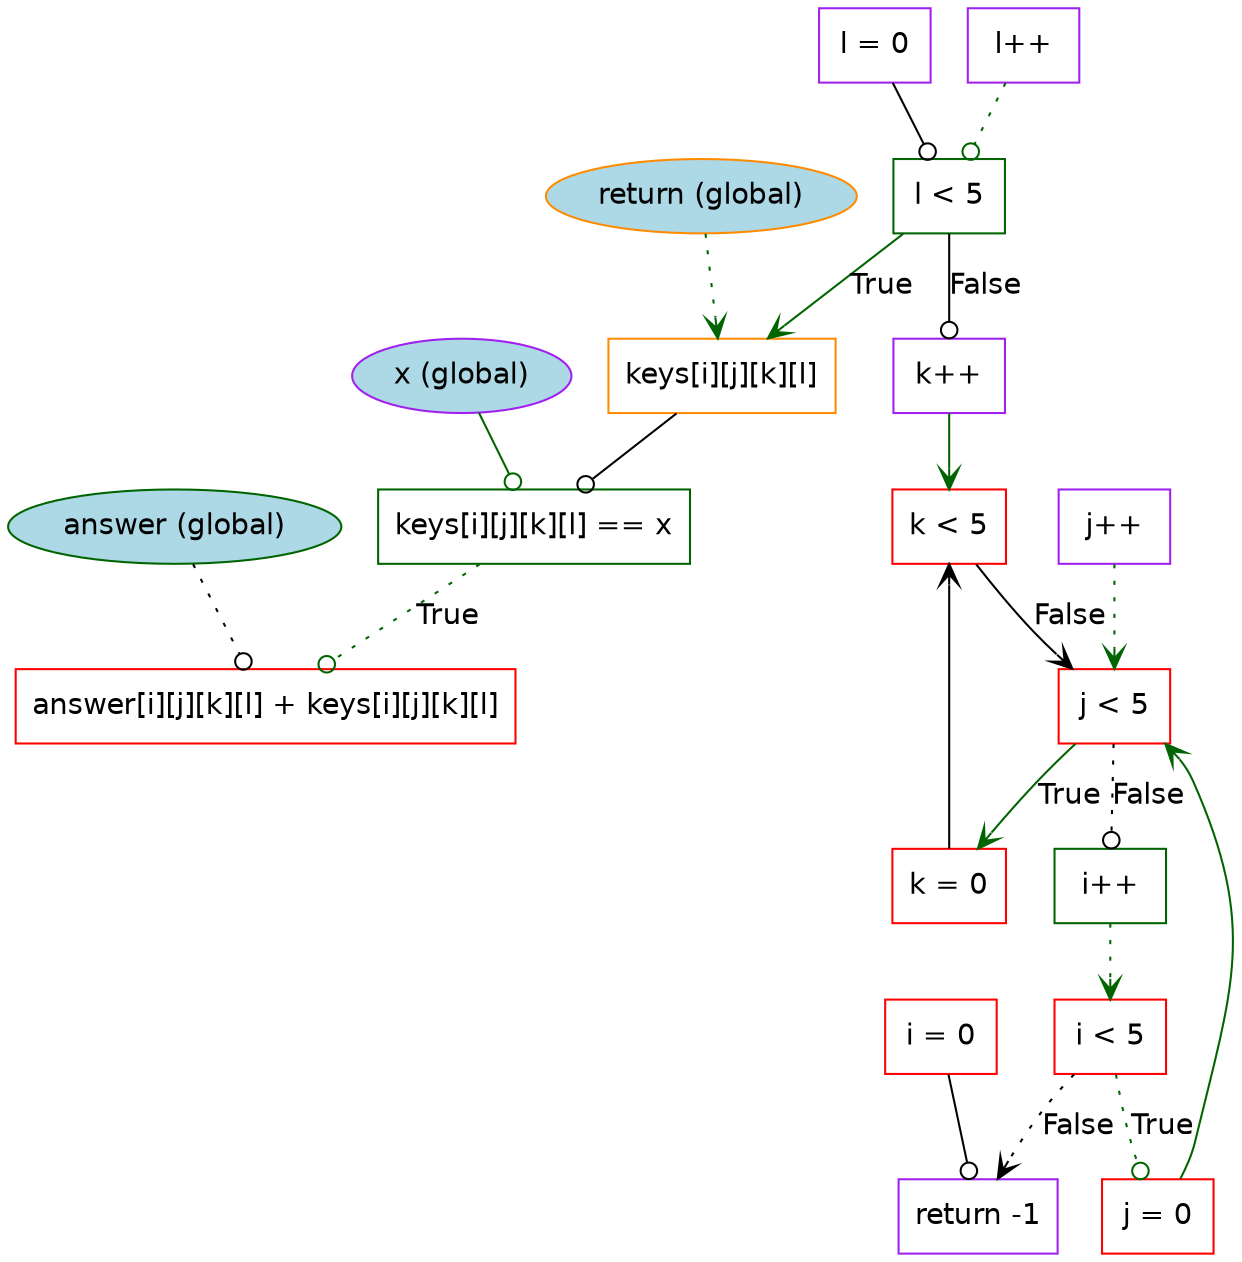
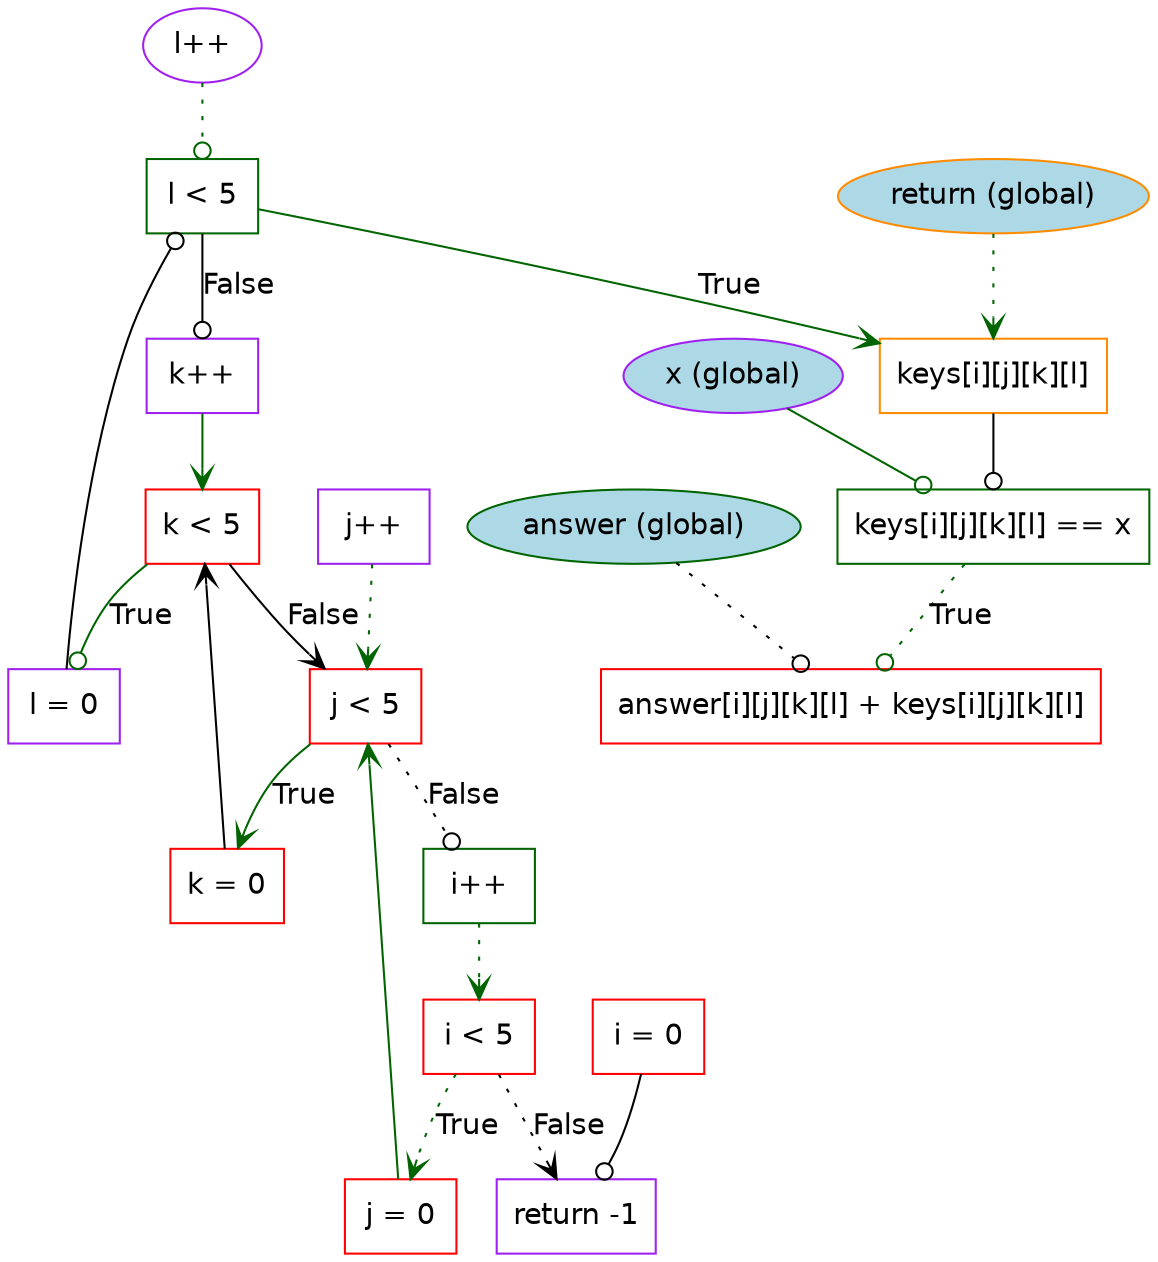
node "l++": shape box -> ellipse
edge "k < 5" -> "l = 0": added, label "True"
edge "i < 5" -> "j = 0": arrowhead odot -> vee
